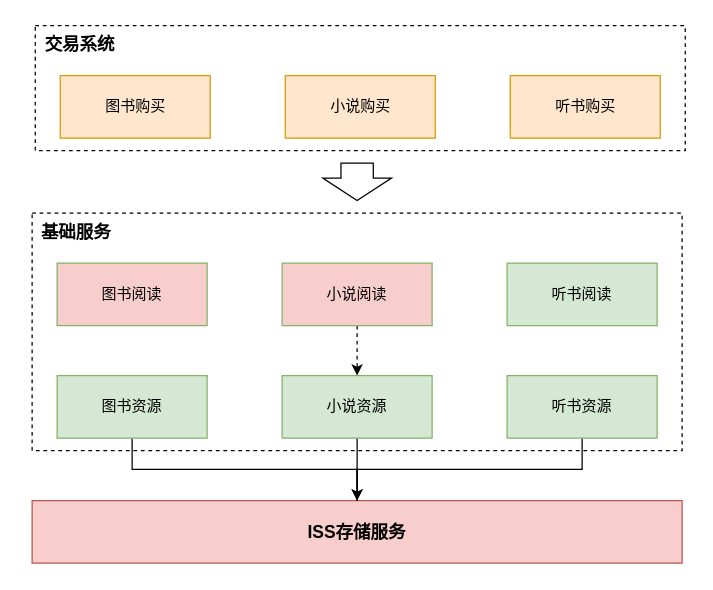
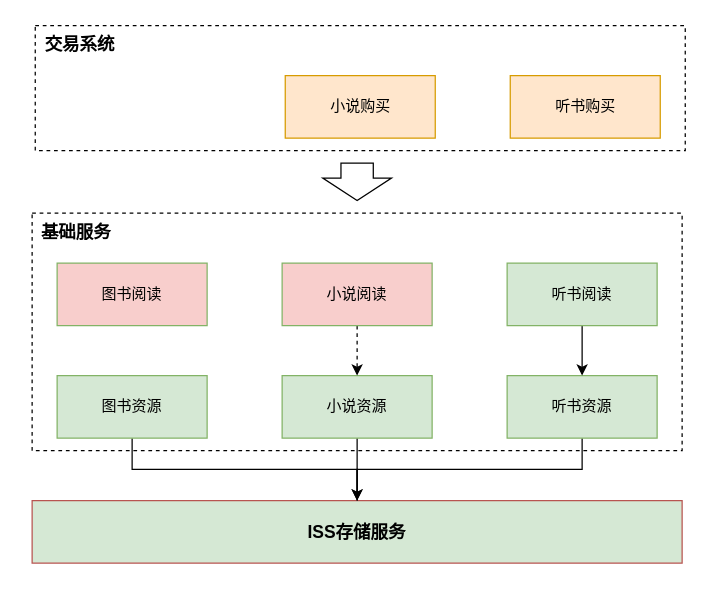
node "图书购买": removed
edge "听书阅读" -> "听书资源": added
node "ISS存储服务": fillcolor #f8cecc -> #d5e8d4
